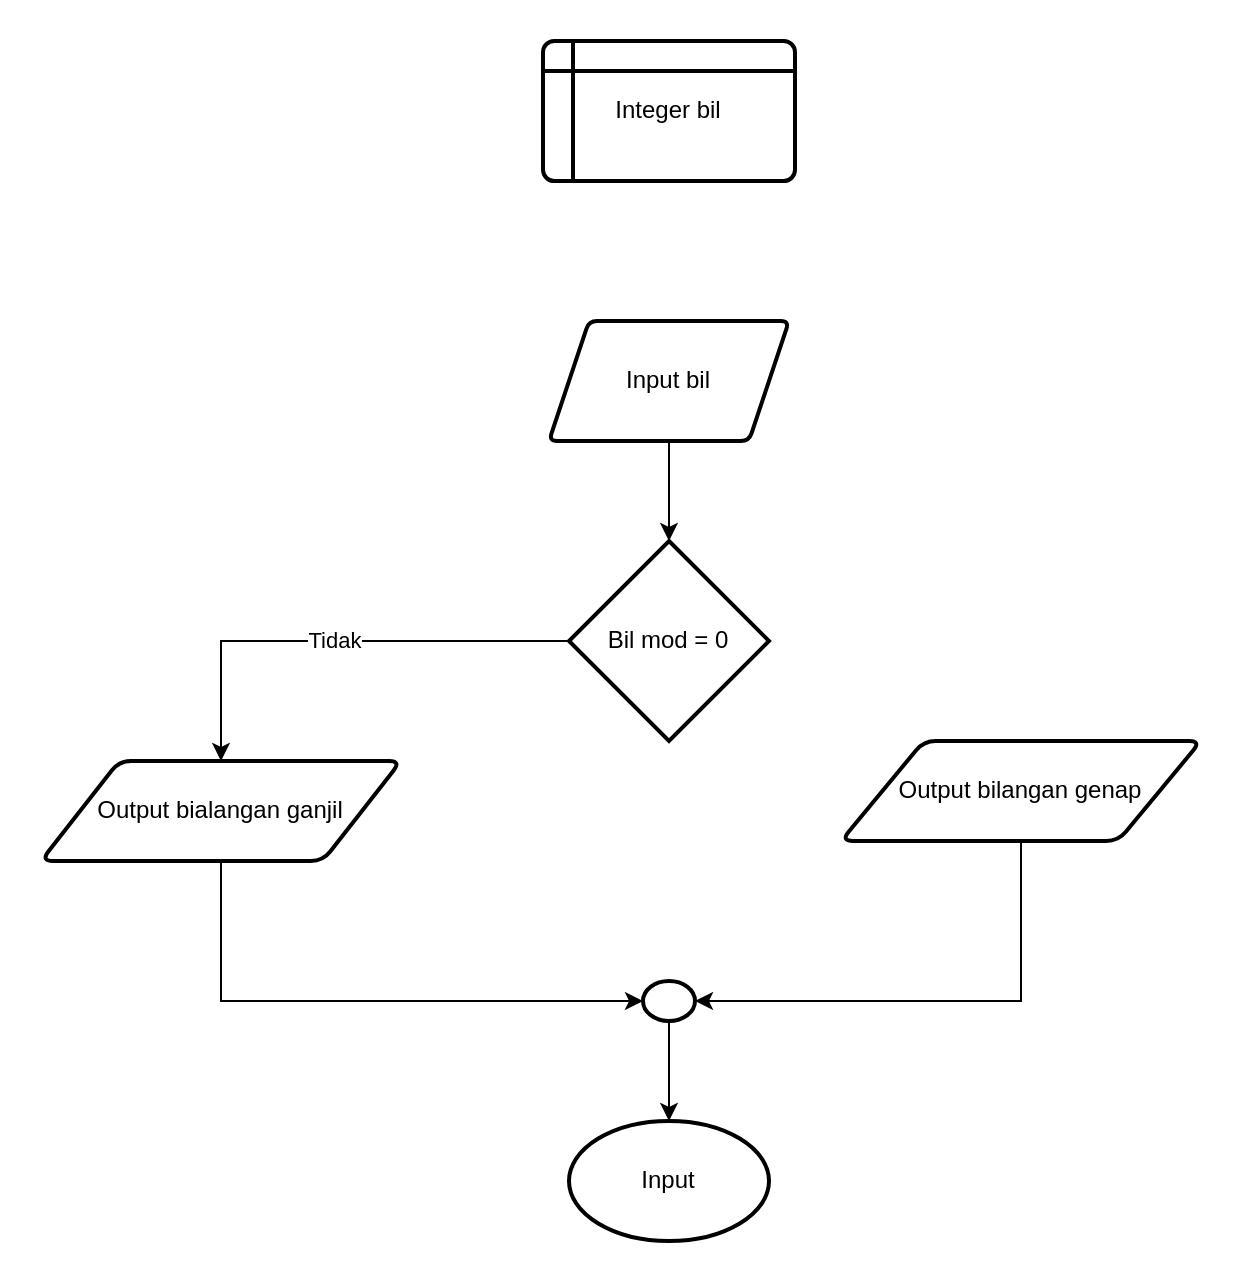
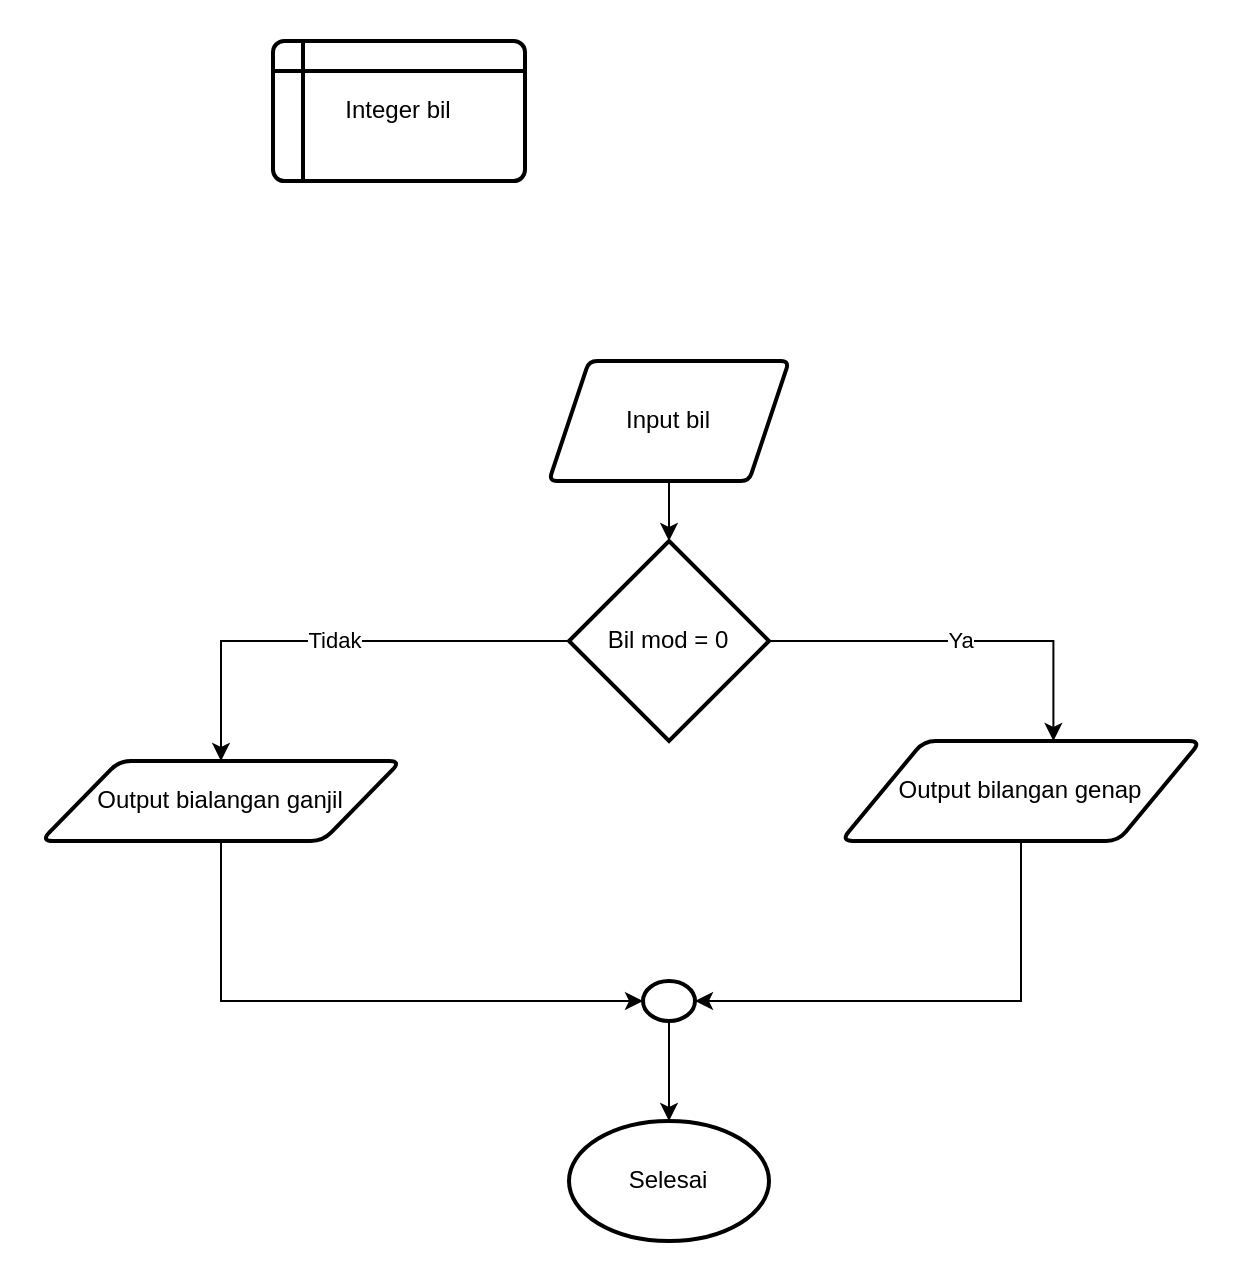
node "Integer bil": moved (669, 111) -> (399, 111)
node "Input bil": moved (669, 381) -> (669, 421)
edge "Bil mod = 0" -> "Output bilangan genap": added, label "Ya"
node "Output bialangan ganjil": size 360x100 -> 360x80
node "Input": label "Input" -> "Selesai"
